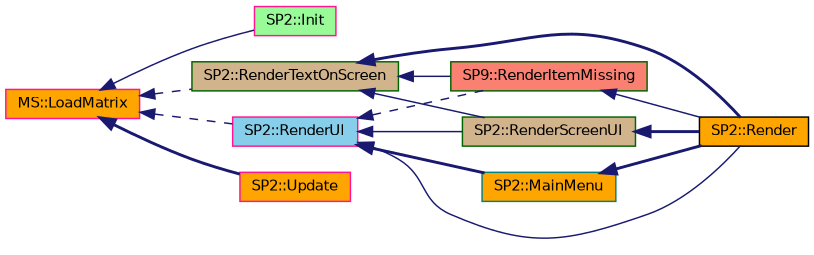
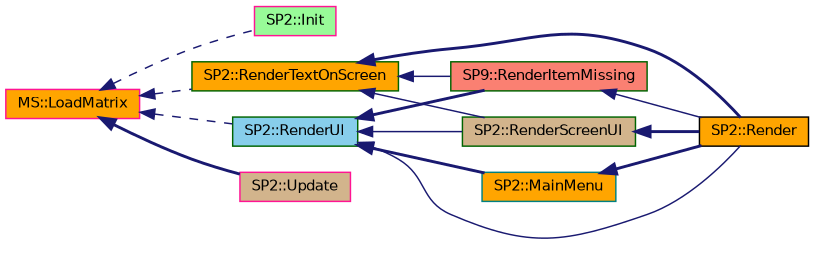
edge "SP2::Init" -> "MS::LoadMatrix": style solid -> dashed
node "SP2::RenderTextOnScreen": fillcolor tan -> orange
edge "SP9::RenderItemMissing" -> "SP2::RenderUI": style dashed -> bold
node "SP2::RenderUI": color deeppink -> darkgreen
node "SP2::Update": fillcolor orange -> tan
